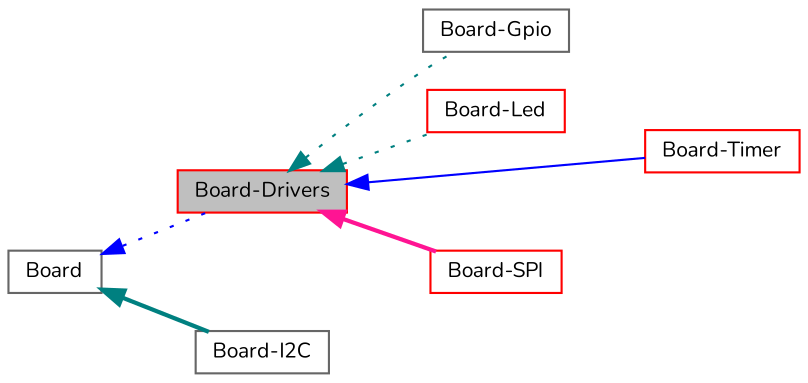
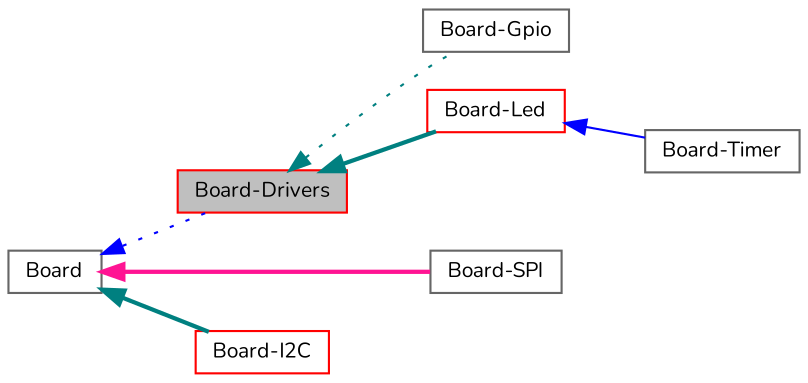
edge "Board-Led" -> "Board-Drivers": style dotted -> bold
node "Board-Timer": color red -> gray40
edge "Board-Timer" -> "Board-Drivers": now "Board-Timer" -> "Board-Led"
edge "Board-SPI" -> "Board-Drivers": now "Board-SPI" -> "Board"
node "Board-SPI": color red -> gray40
node "Board-I2C": color gray40 -> red
